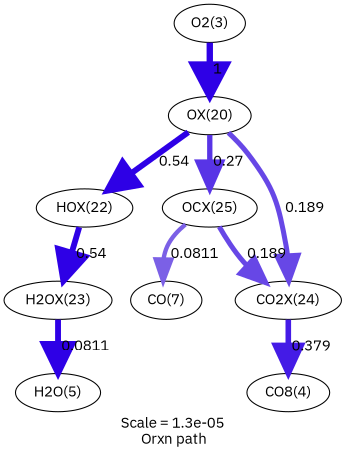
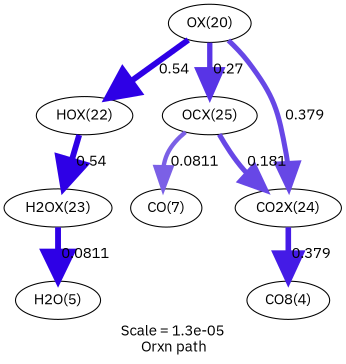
node "O2(3)": removed
edge "OX(20)" -> "CO2X(24)": label " 0.189" -> " 0.379"
edge "OCX(25)" -> "CO2X(24)": label " 0.189" -> " 0.181"
